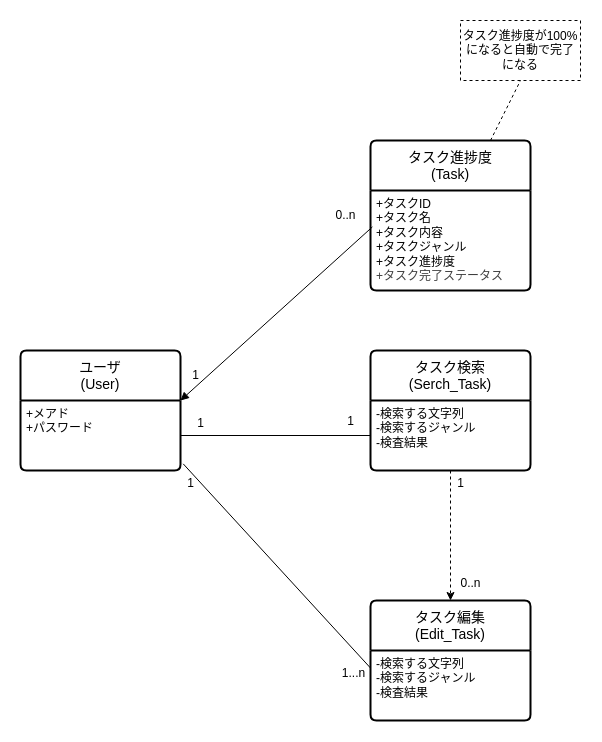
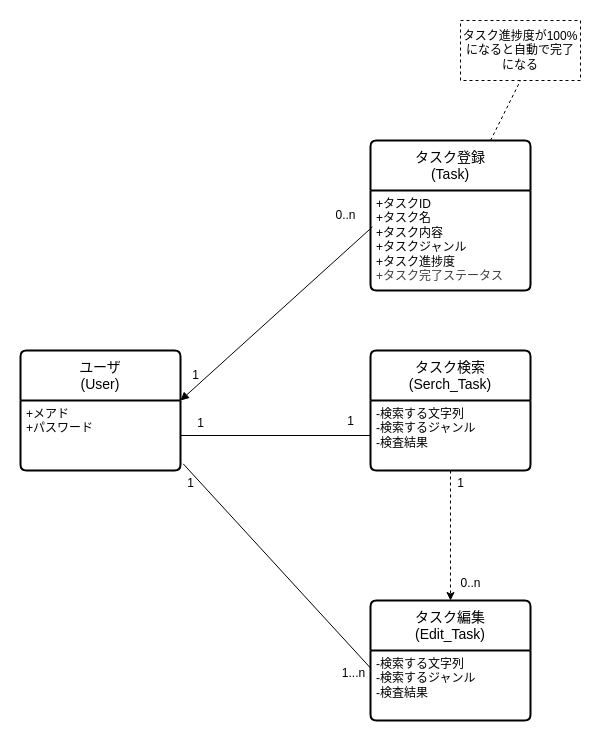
node "タスク進捗度 (Task)": label "タスク進捗度 (Task)" -> "タスク登録 (Task)"
